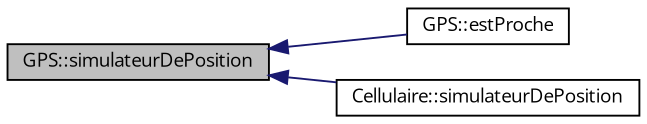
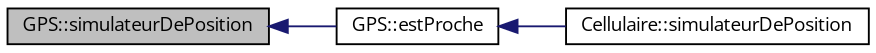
edge "Cellulaire::simulateurDePosition" -> "GPS::simulateurDePosition": now "Cellulaire::simulateurDePosition" -> "GPS::estProche"
